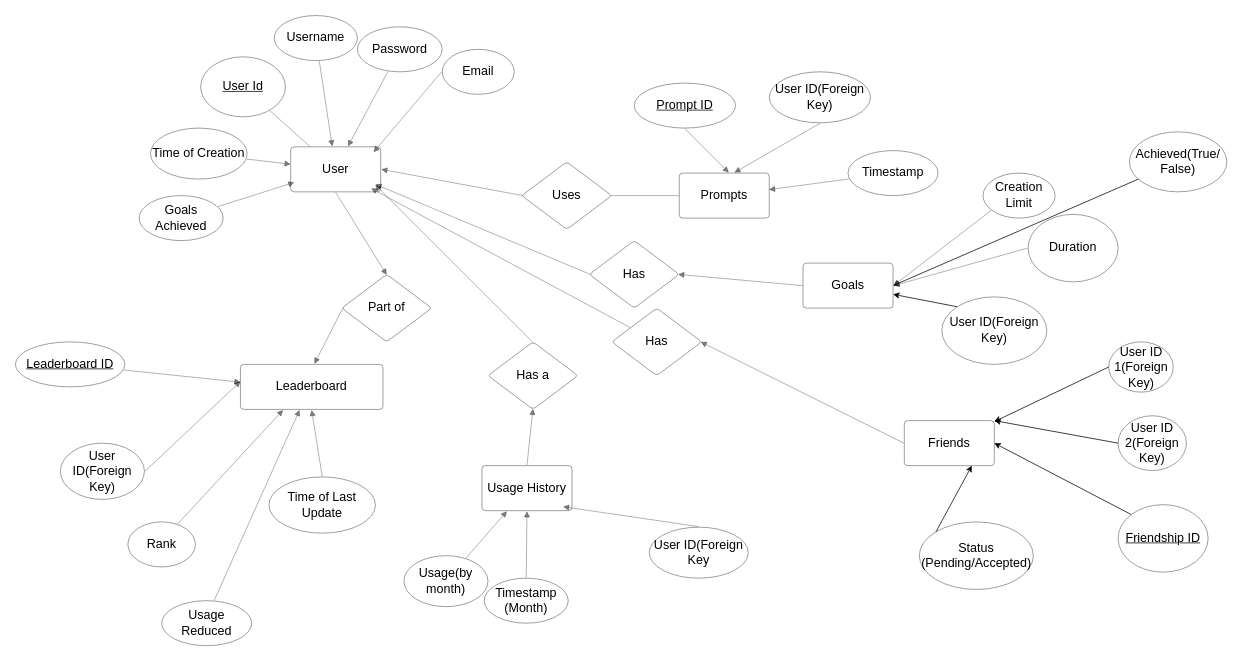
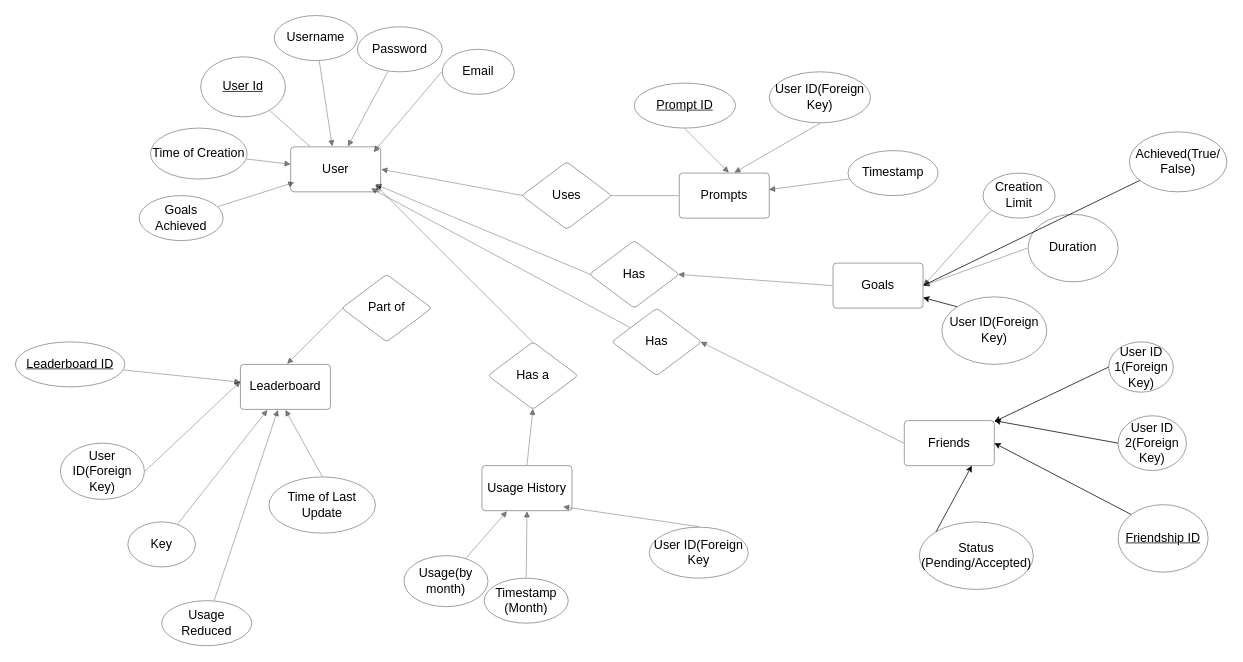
edge "User" -> "Part of": removed
node "Goals": moved (848, 285) -> (878, 285)
node "Leaderboard": size 143x45 -> 90x45
node "Rank": label "Rank" -> "Key"
